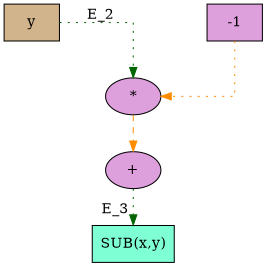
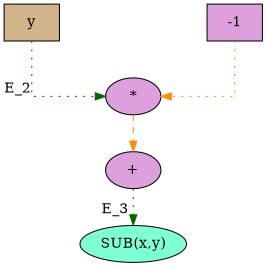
node "SUB(x,y)": shape box -> ellipse
